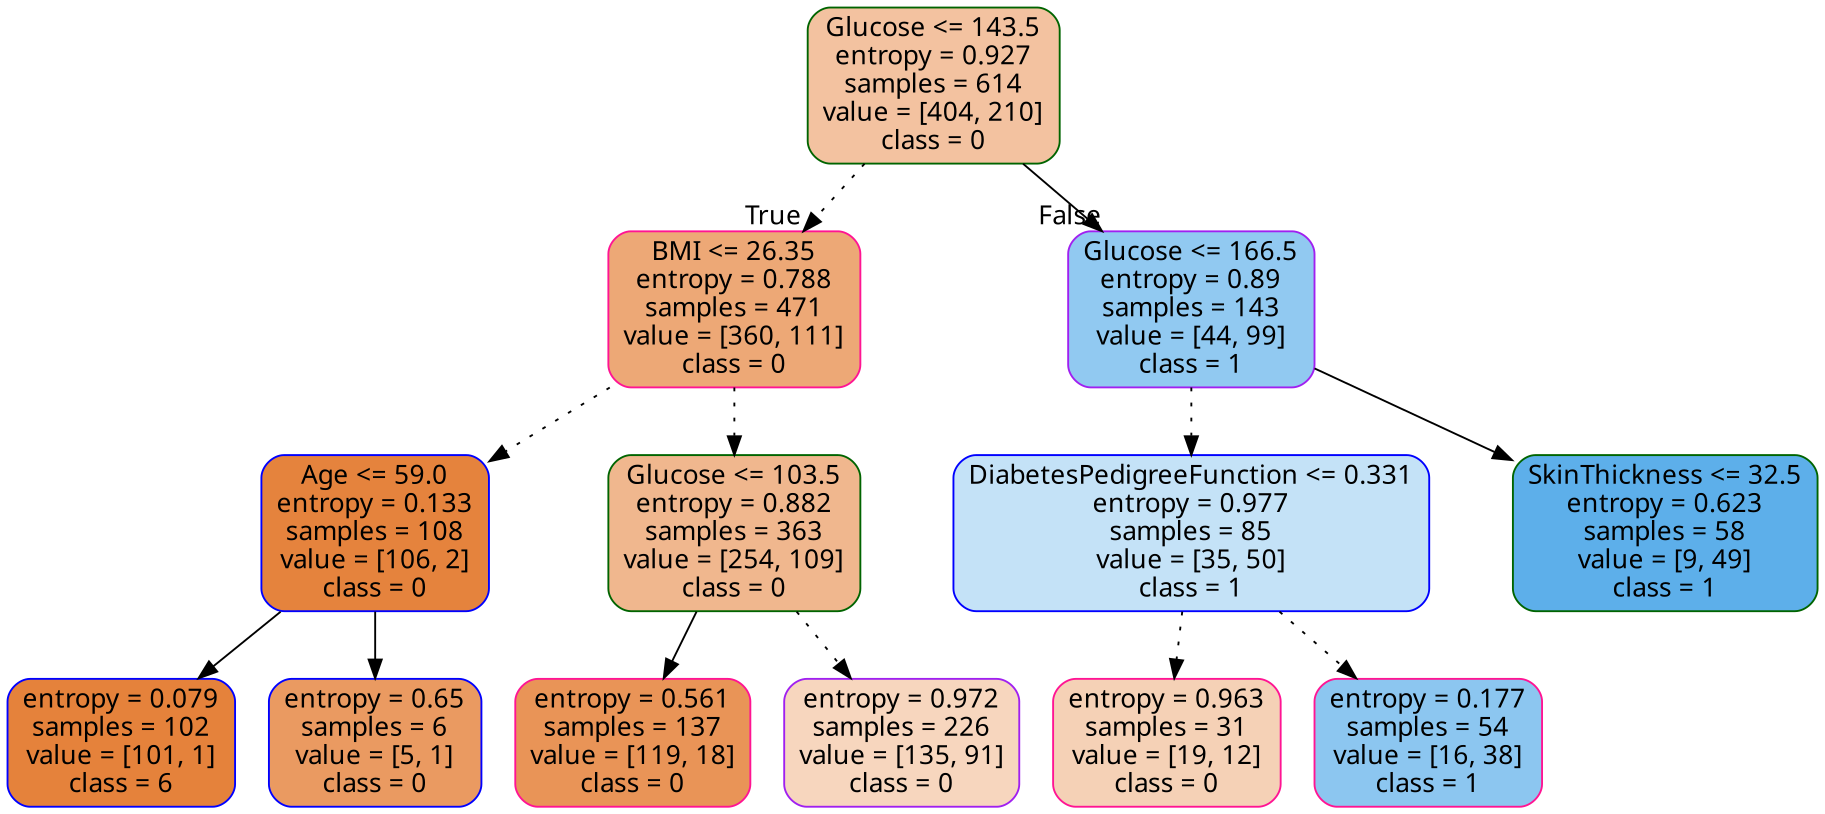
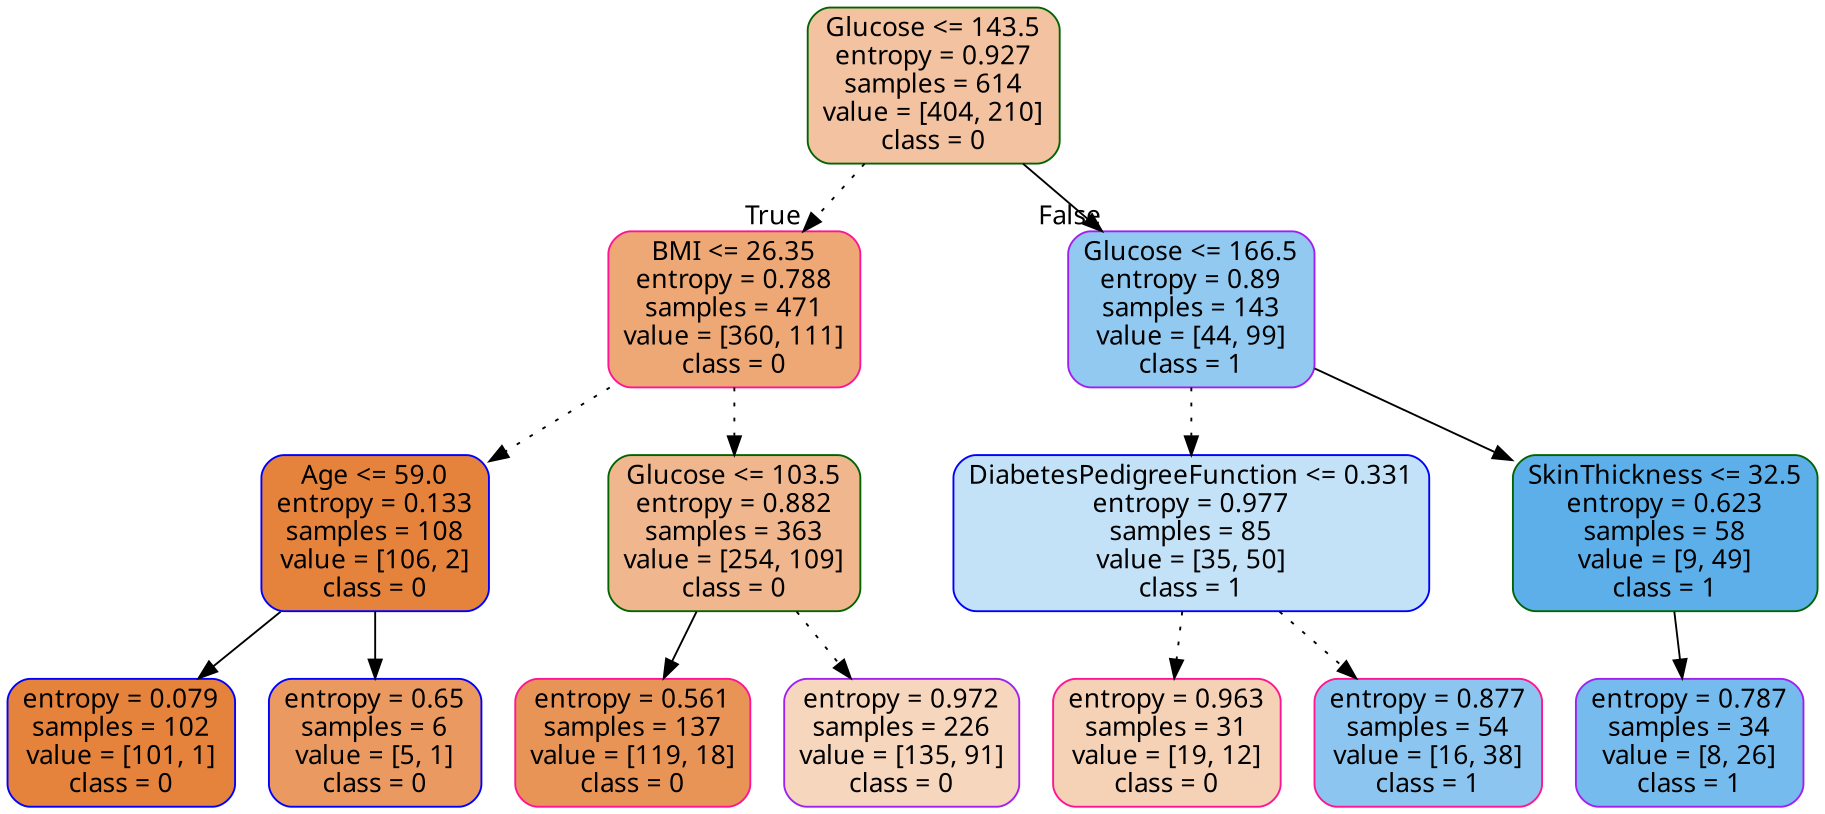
node "entropy = 0.079 samples = 102 value = [101, 1] class = 6": label "entropy = 0.079 samples = 102 value = [101, 1] class = 6" -> "entropy = 0.079 samples = 102 value = [101, 1] class = 0"
node "entropy = 0.177 samples = 54 value = [16, 38] class = 1": label "entropy = 0.177 samples = 54 value = [16, 38] class = 1" -> "entropy = 0.877 samples = 54 value = [16, 38] class = 1"
node "entropy = 0.787 samples = 34 value = [8, 26] class = 1": added
